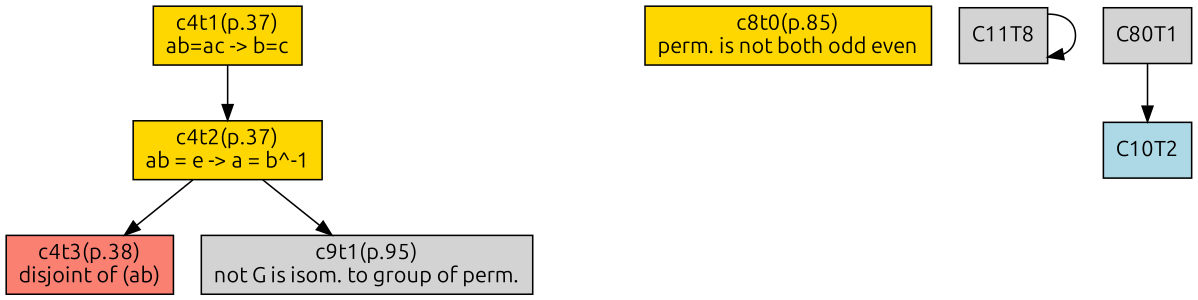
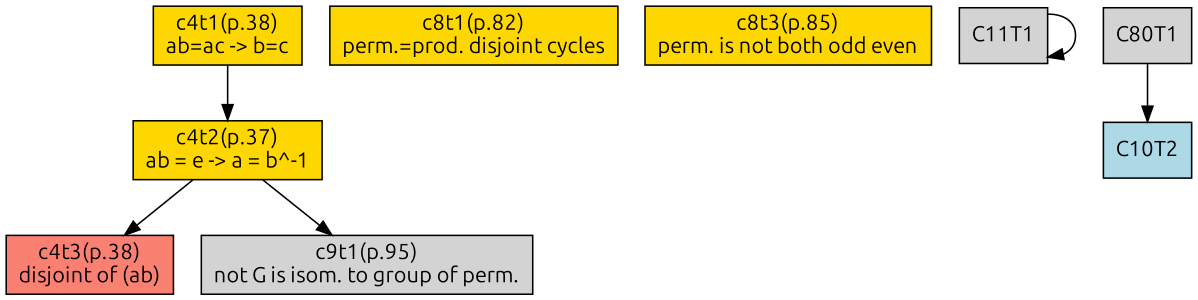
node "c4t1(p.37) ab=ac -> b=c": label "c4t1(p.37) ab=ac -> b=c" -> "c4t1(p.38) ab=ac -> b=c"
node "c8t1(p.82) perm.=prod. disjoint cycles": added
node "c8t0(p.85) perm. is not both odd even": label "c8t0(p.85) perm. is not both odd even" -> "c8t3(p.85) perm. is not both odd even"
node "C11T8": label "C11T8" -> "C11T1"
